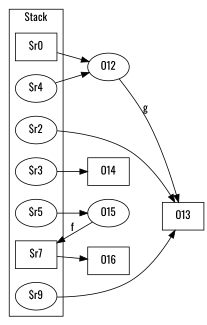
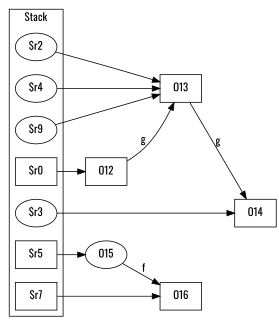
node "O12": shape ellipse -> box
edge "$r4" -> "O12": now "$r4" -> "O13"
edge "O13" -> "O14": added, label "g"
node "$r5": shape ellipse -> box
edge "O15" -> "$r7": now "O15" -> "O16"
